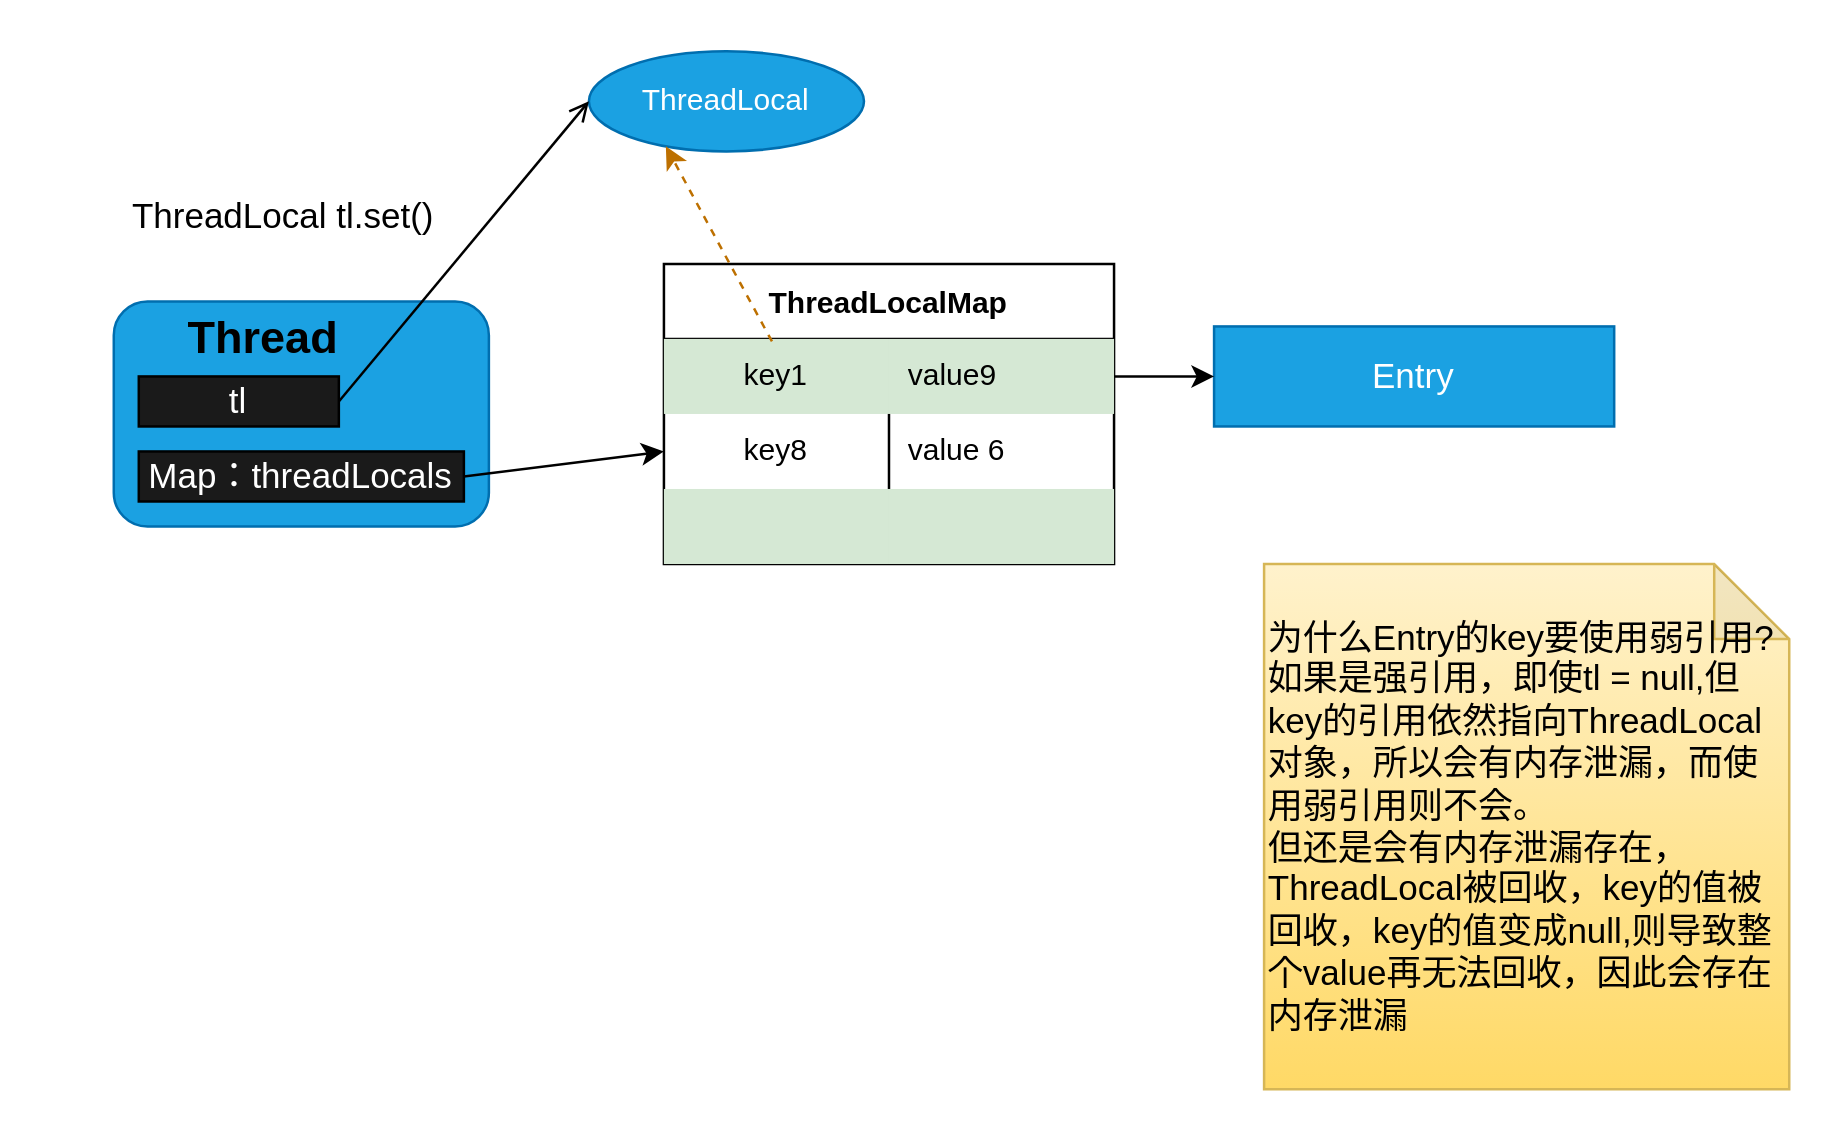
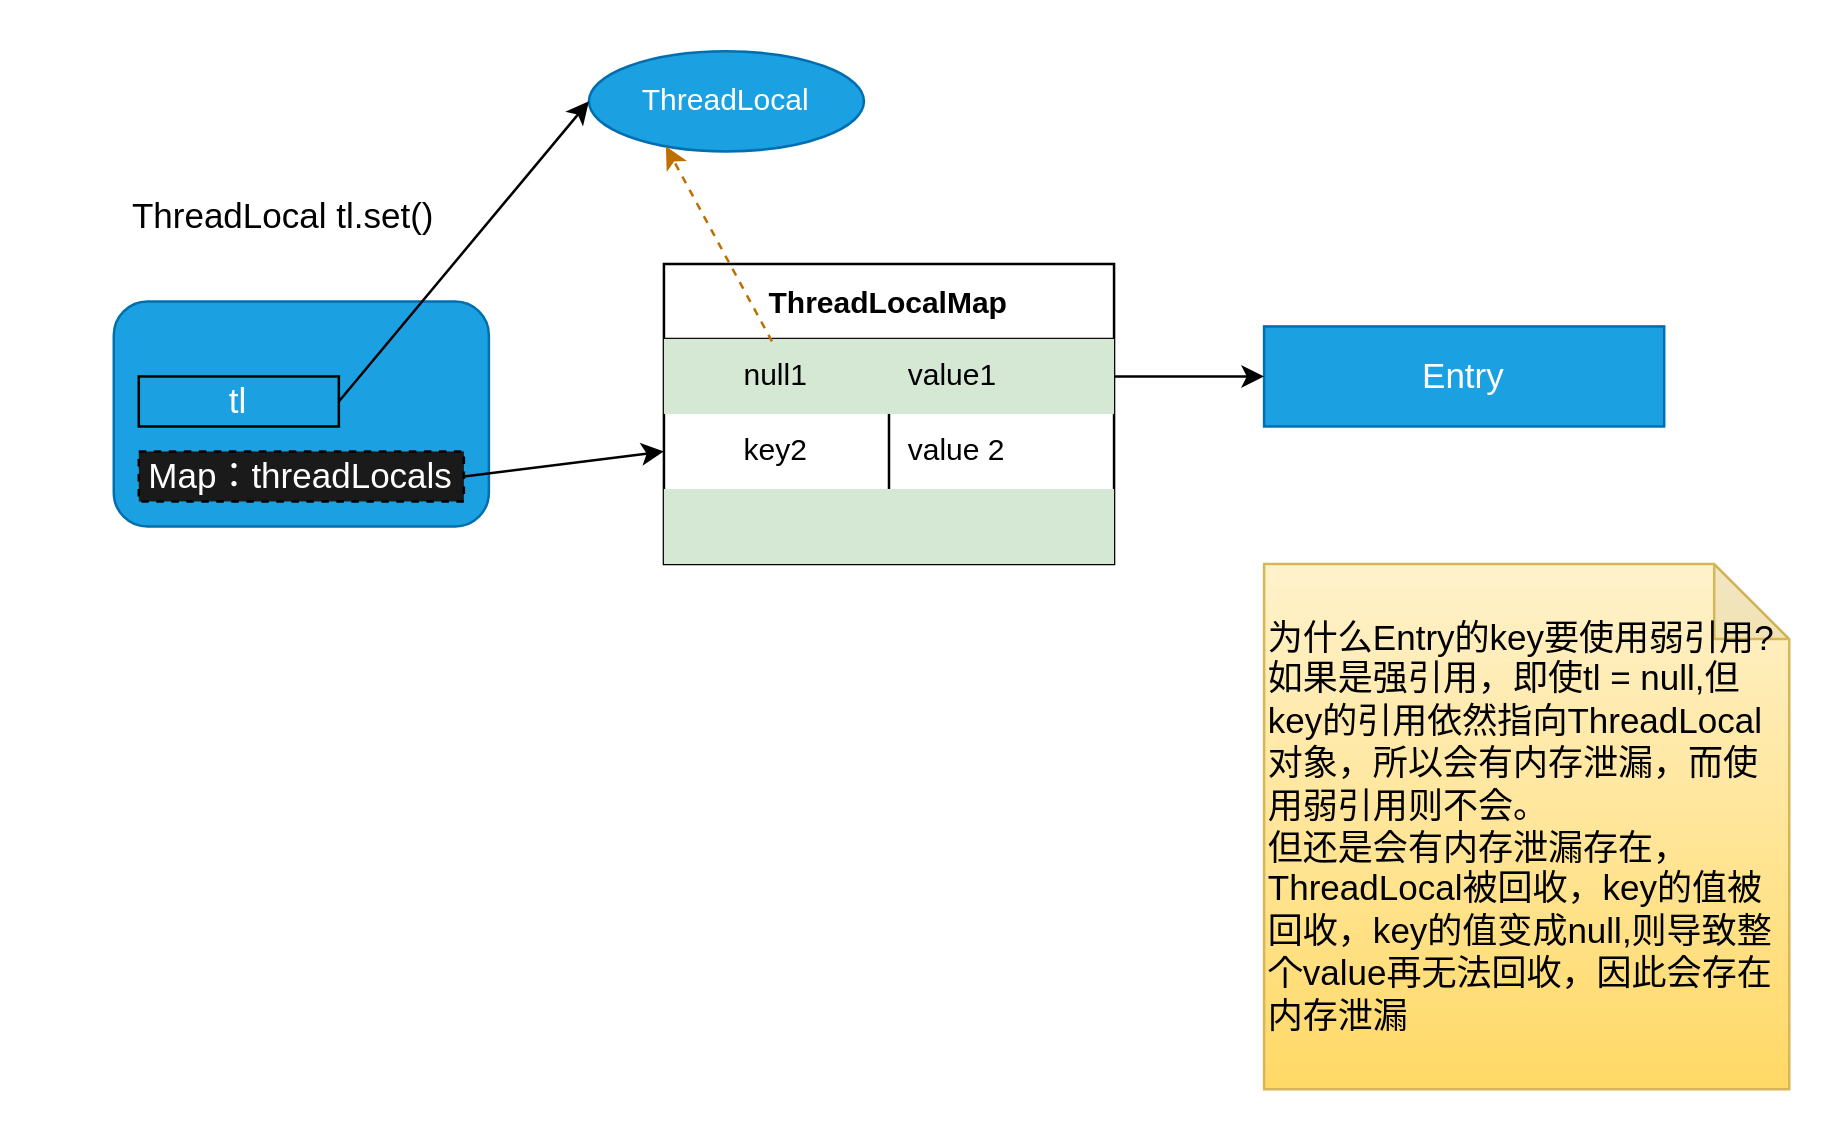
edge "tl" -> "ThreadLocal": arrowhead open -> classic
node "Thread": removed
node "key1": label "key1" -> "null1"
node "value9": label "value9" -> "value1"
node "Entry": moved (1414, 376) -> (1464, 376)
node "tl": fillcolor #1a1a1a -> #1ba1e2
node "key8": label "key8" -> "key2"
node "value 6": label "value 6" -> "value 2"
node "Map：threadLocals": style solid -> dashed
